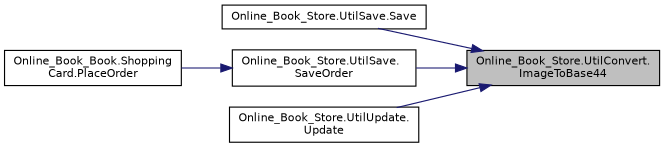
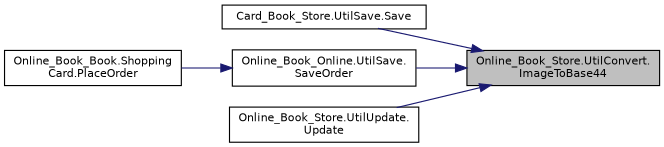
node "Online_Book_Store.UtilSave.Save": label "Online_Book_Store.UtilSave.Save" -> "Card_Book_Store.UtilSave.Save"
node "Online_Book_Store.UtilSave. SaveOrder": label "Online_Book_Store.UtilSave. SaveOrder" -> "Online_Book_Online.UtilSave. SaveOrder"
